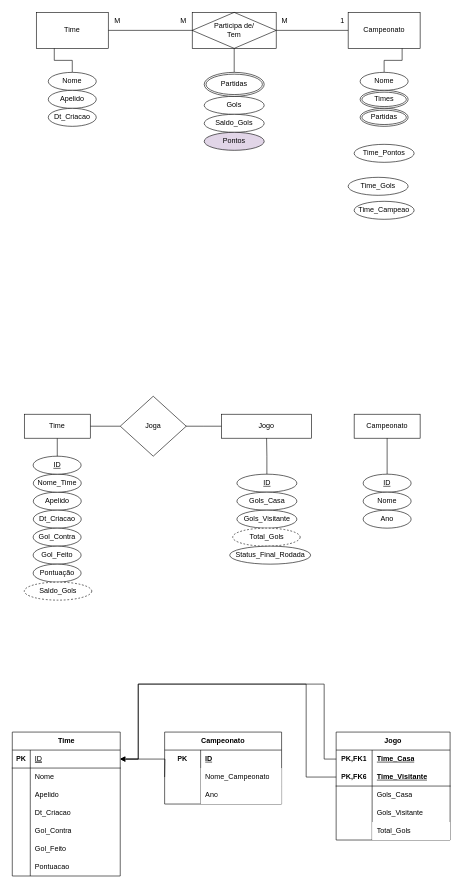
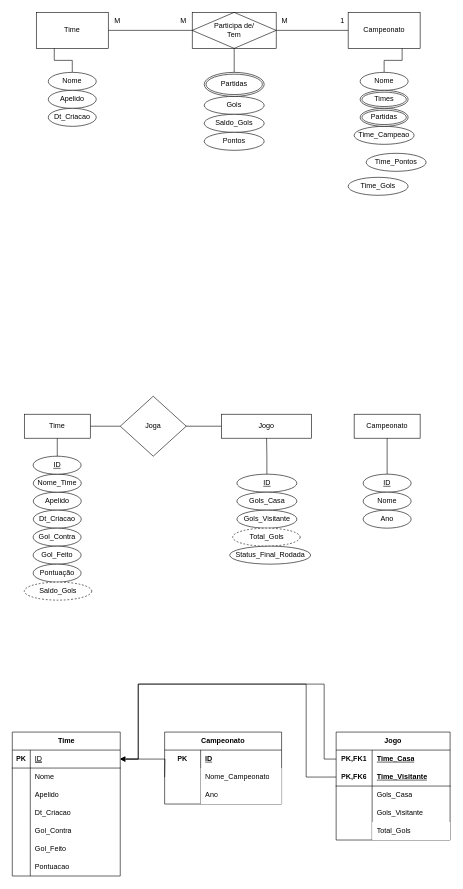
node "Pontos": fillcolor #e1d5e7 -> #ffffff
node "Time_Pontos": moved (384, 153) -> (396, 162)
node "Time_Campeao": moved (384, 210) -> (384, 135)
